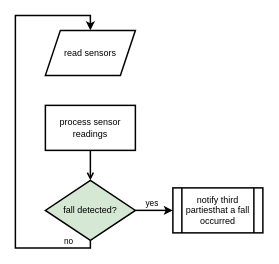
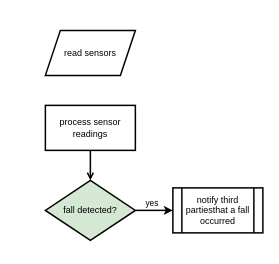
edge "fall detected?" -> "read sensors": removed, label "no"
